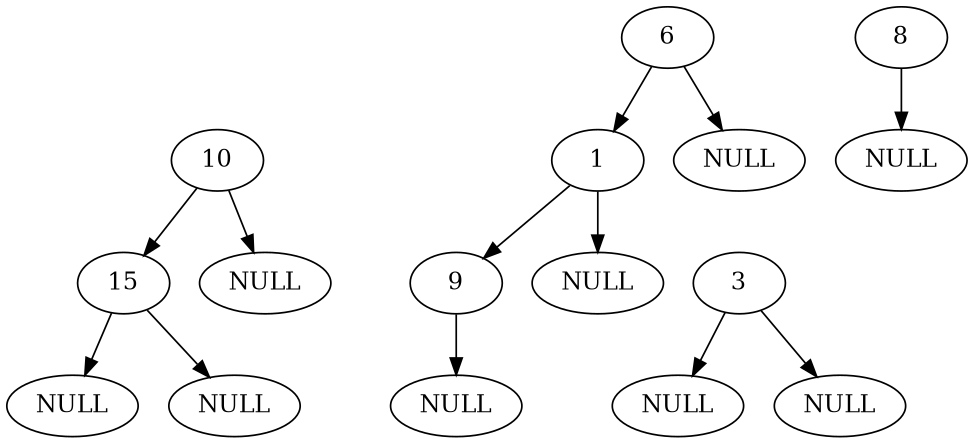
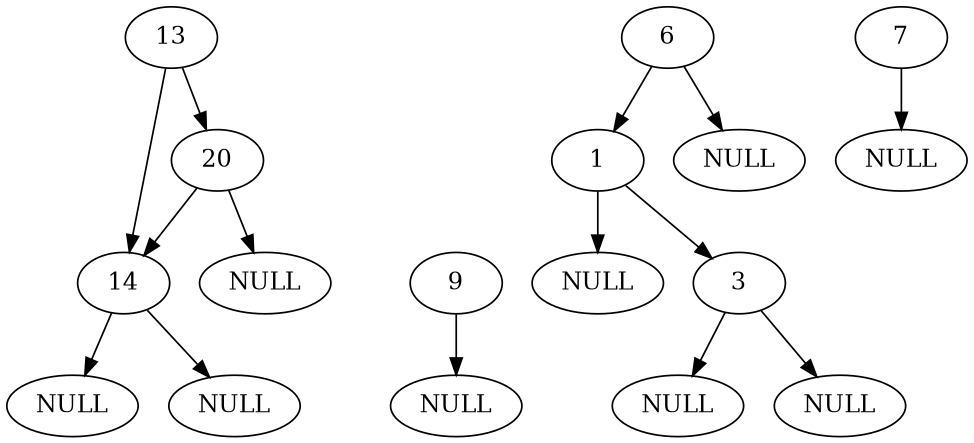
node "13": added
node "8": label "8" -> "7"
node "10": label "10" -> "20"
edge "1" -> "9": now "1" -> "3"
node "15": label "15" -> "14"
